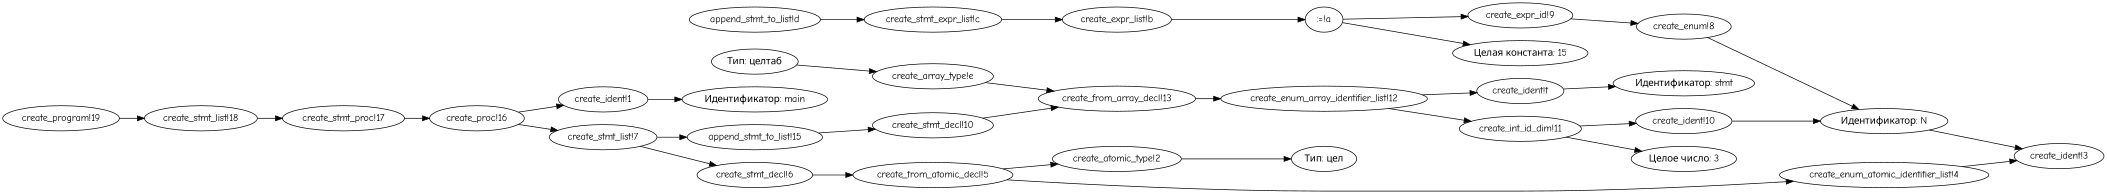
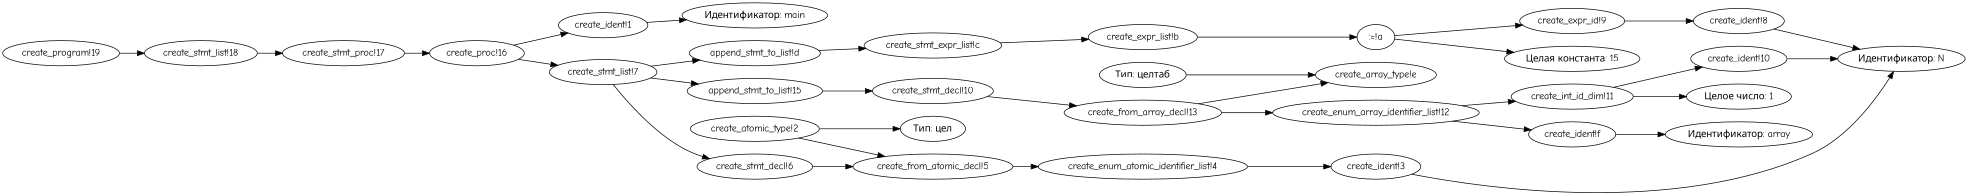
node "create_enum!8": label "create_enum!8" -> "create_ident!8"
edge "create_stmt_list!7" -> "append_stmt_to_list!d": added
node "Идентификатор: stmt": label "Идентификатор: stmt" -> "Идентификатор: array"
edge "create_array_type!e" -> "create_from_array_decl!13": reversed
edge "Идентификатор: N" -> "create_ident!3": reversed
node "Целое число: 3": label "Целое число: 3" -> "Целое число: 1"
edge "create_from_atomic_decl!5" -> "create_atomic_type!2": reversed
